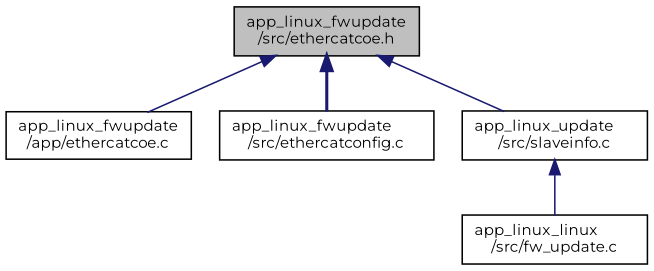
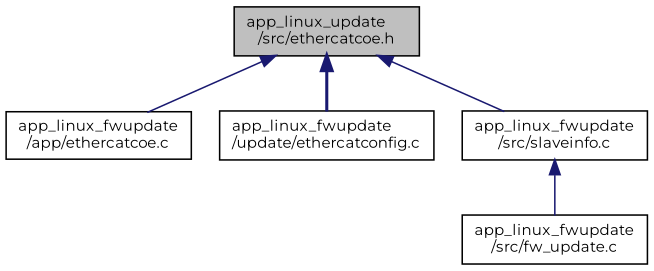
node "app_linux_fwupdate /src/ethercatcoe.h": label "app_linux_fwupdate /src/ethercatcoe.h" -> "app_linux_update /src/ethercatcoe.h"
node "app_linux_fwupdate /src/ethercatconfig.c": label "app_linux_fwupdate /src/ethercatconfig.c" -> "app_linux_fwupdate /update/ethercatconfig.c"
node "app_linux_update /src/slaveinfo.c": label "app_linux_update /src/slaveinfo.c" -> "app_linux_fwupdate /src/slaveinfo.c"
node "app_linux_linux /src/fw_update.c": label "app_linux_linux /src/fw_update.c" -> "app_linux_fwupdate /src/fw_update.c"
